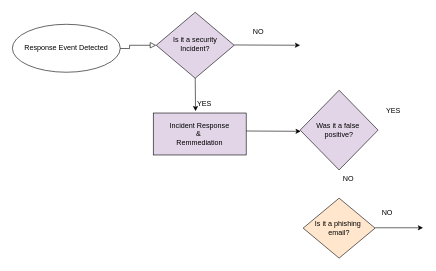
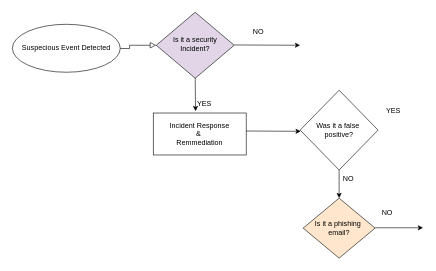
node "Response Event Detected": label "Response Event Detected" -> "Suspecious Event Detected"
node "Was it a false positive?": fillcolor #e1d5e7 -> #ffffff
node "Incident Response & Remmediation": fillcolor #e1d5e7 -> #ffffff
edge "Was it a false positive?" -> "Is it a phishing email?": added
